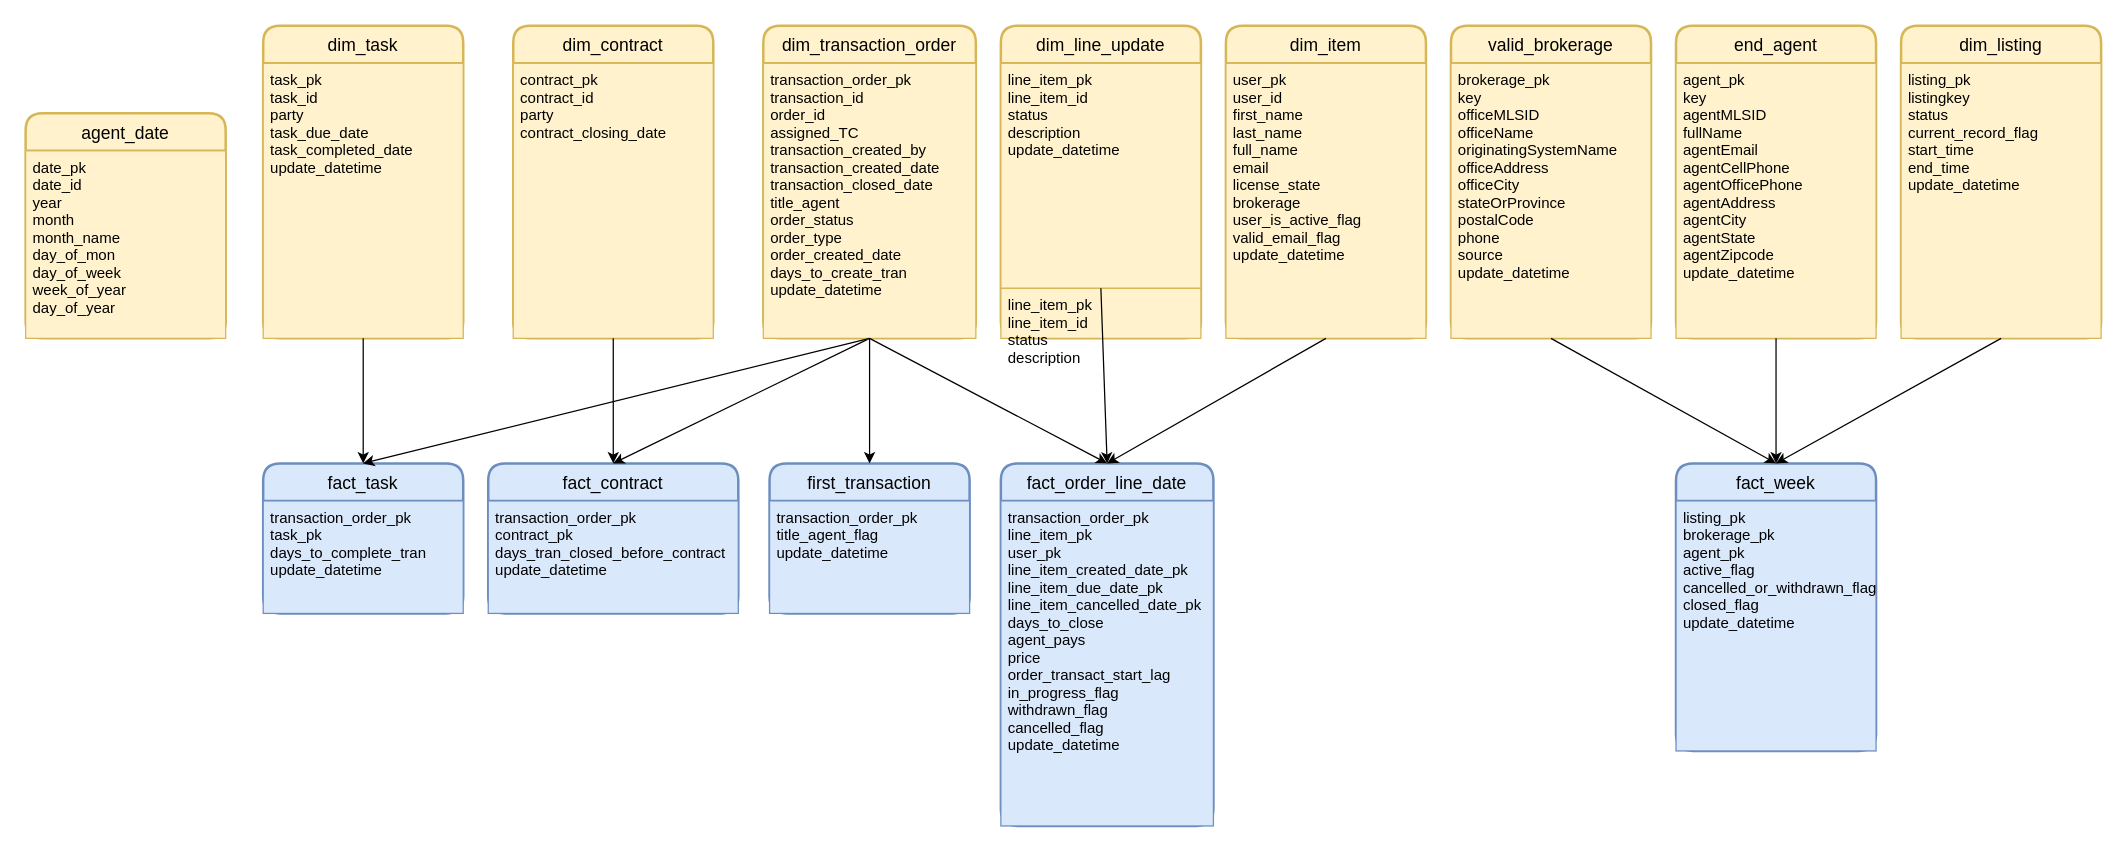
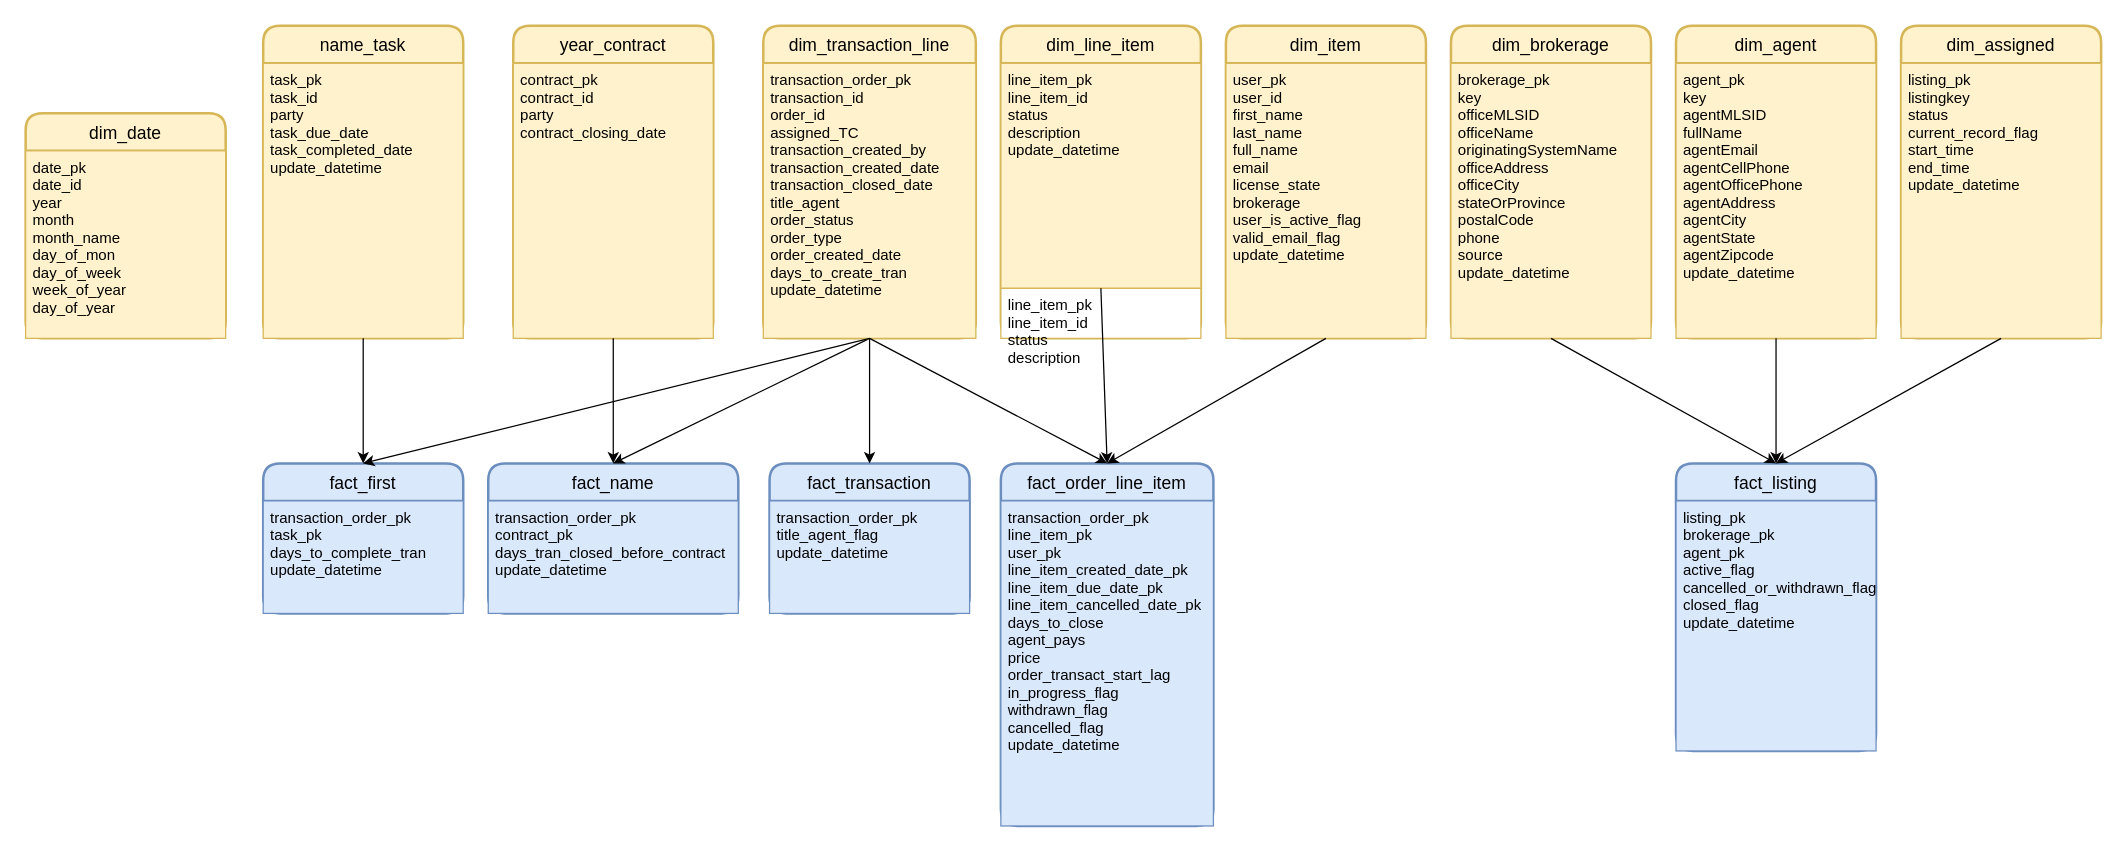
node "dim_task": label "dim_task" -> "name_task"
node "dim_contract": label "dim_contract" -> "year_contract"
node "dim_transaction_order": label "dim_transaction_order" -> "dim_transaction_line"
node "dim_line_update": label "dim_line_update" -> "dim_line_item"
node "valid_brokerage": label "valid_brokerage" -> "dim_brokerage"
node "end_agent": label "end_agent" -> "dim_agent"
node "dim_listing": label "dim_listing" -> "dim_assigned"
node "agent_date": label "agent_date" -> "dim_date"
node "line_item_pk line_item_id status description": fillcolor #fff2cc -> #ffffff
node "fact_task": label "fact_task" -> "fact_first"
node "fact_contract": label "fact_contract" -> "fact_name"
node "first_transaction": label "first_transaction" -> "fact_transaction"
node "fact_order_line_date": label "fact_order_line_date" -> "fact_order_line_item"
node "fact_week": label "fact_week" -> "fact_listing"
